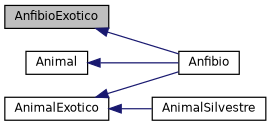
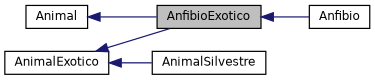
edge "Anfibio" -> "Animal": now "AnfibioExotico" -> "Animal"
edge "Anfibio" -> "AnimalExotico": now "AnfibioExotico" -> "AnimalExotico"
